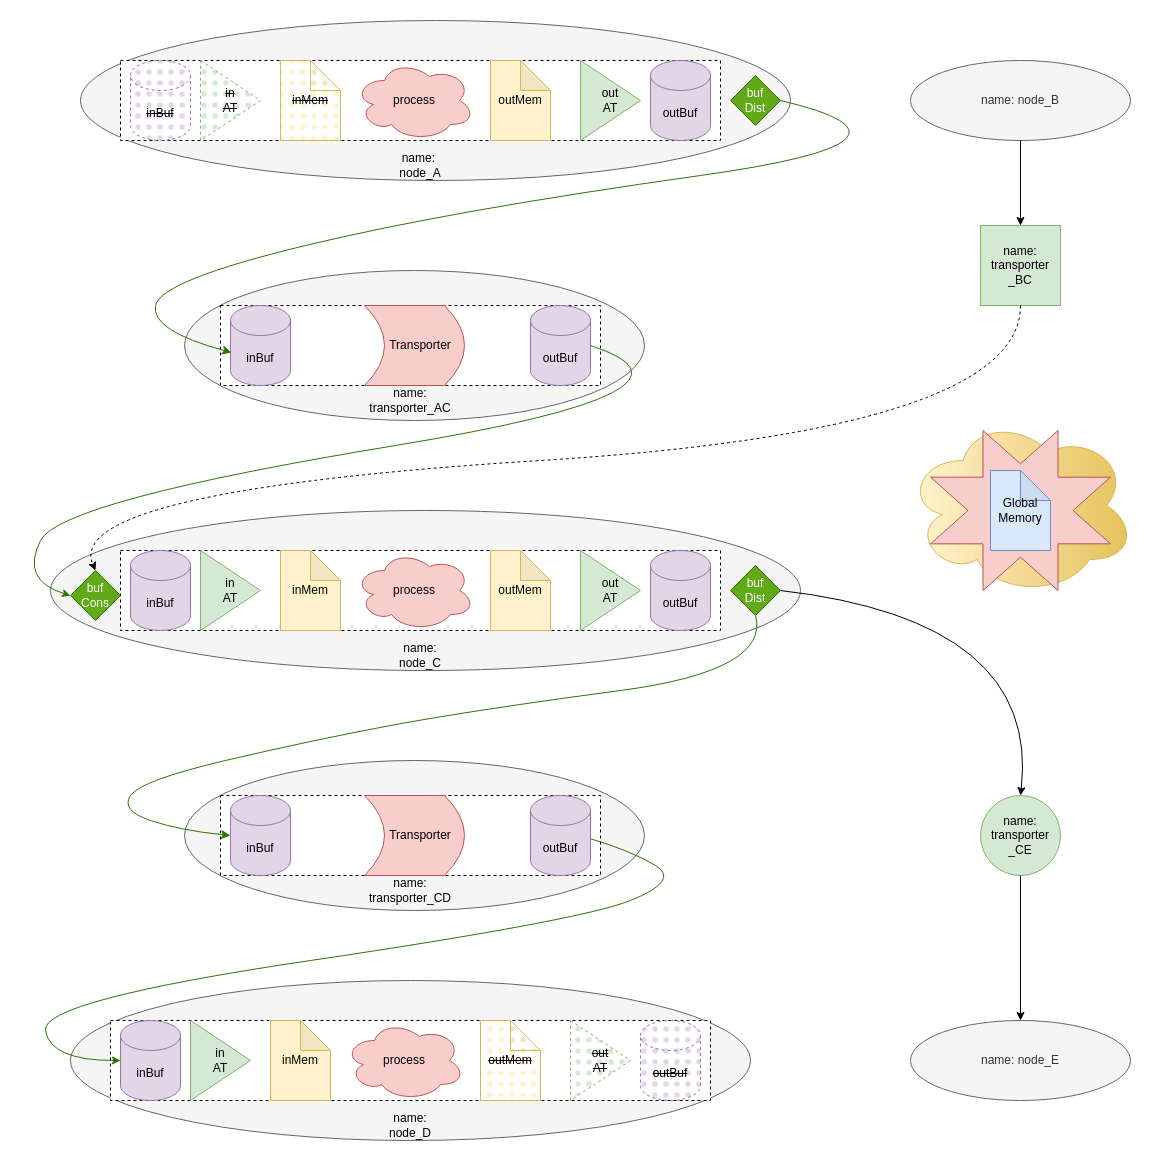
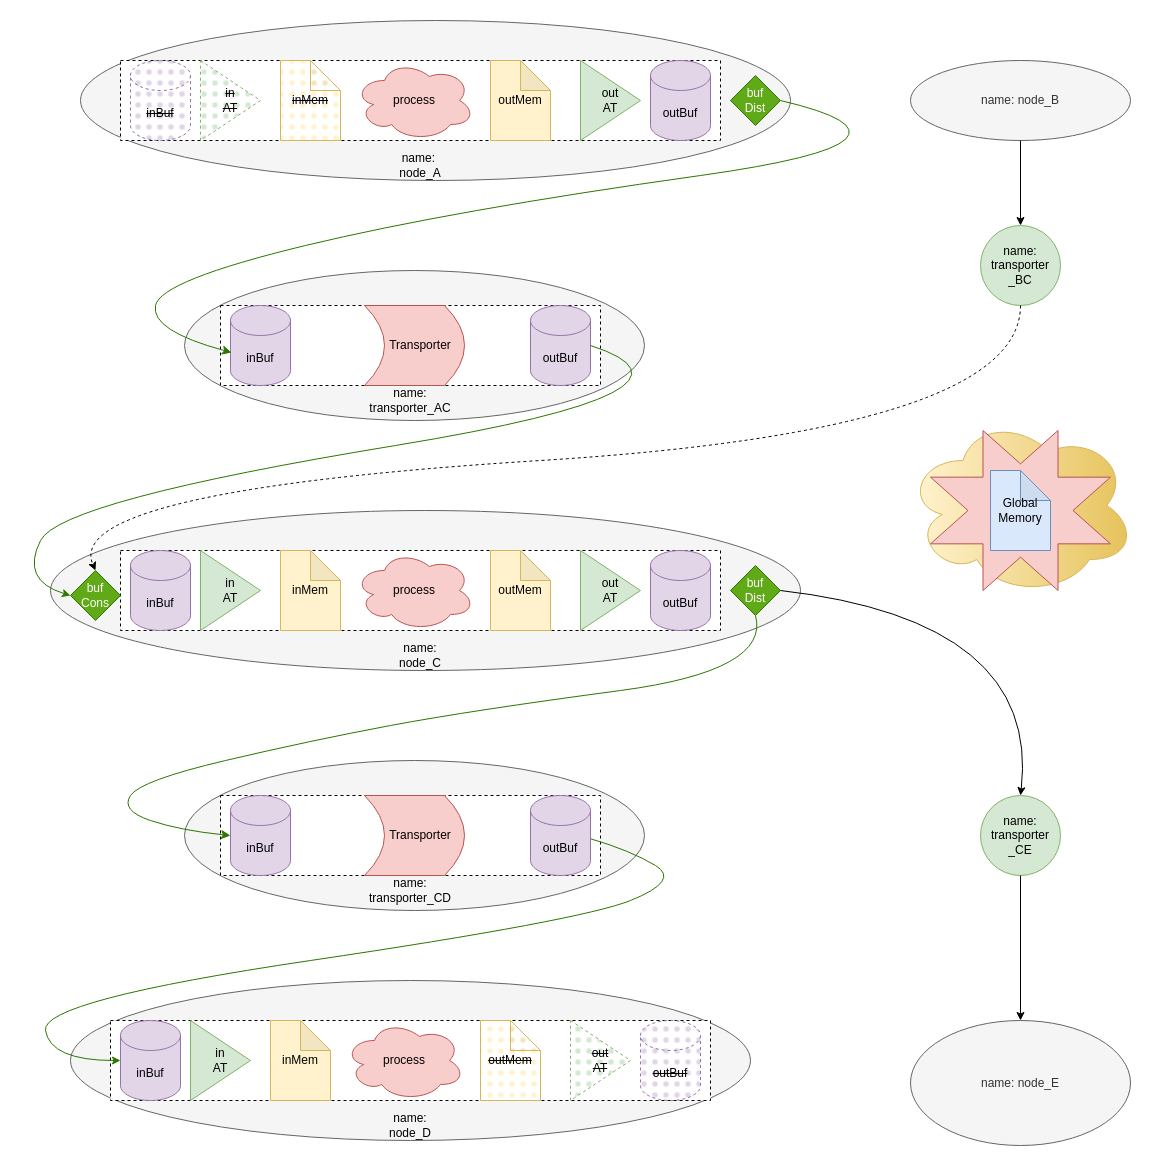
node "name: transporter _BC": shape rectangle -> ellipse
node "name: node_E": size 220x80 -> 220x125
